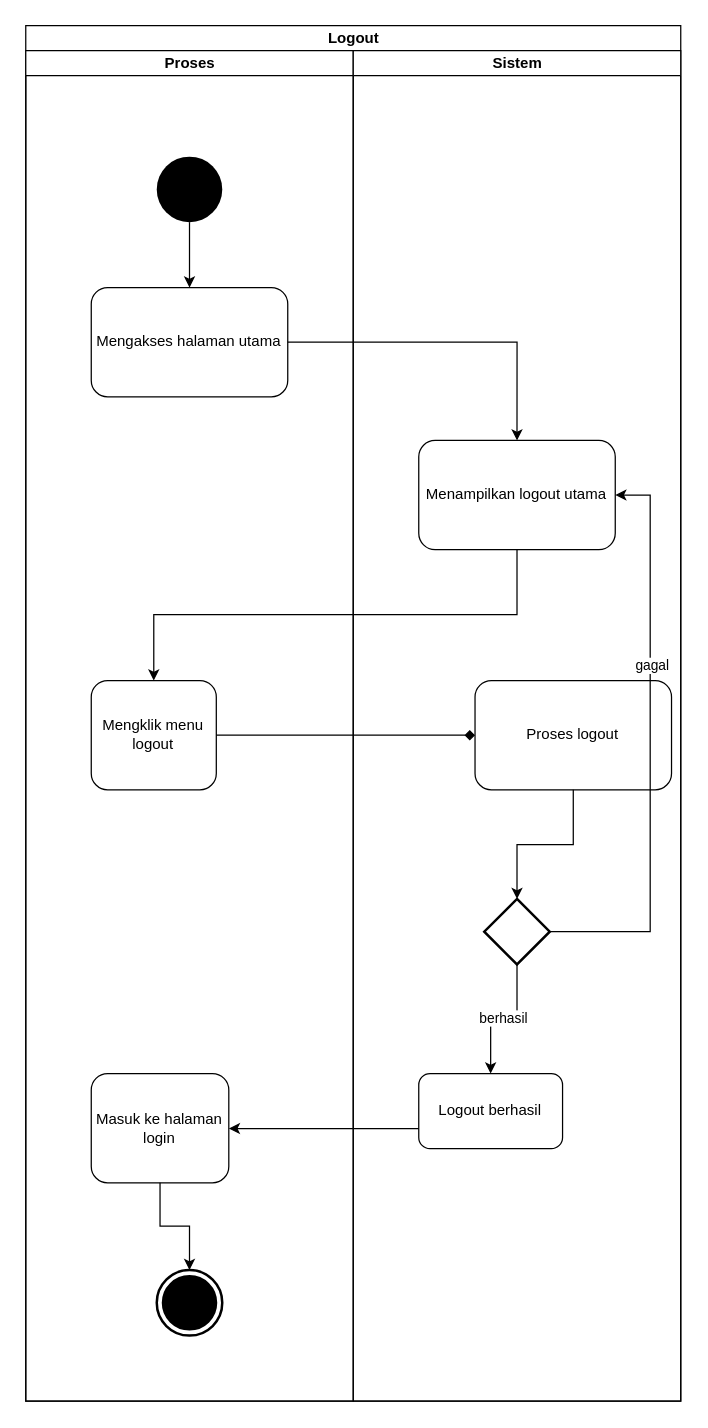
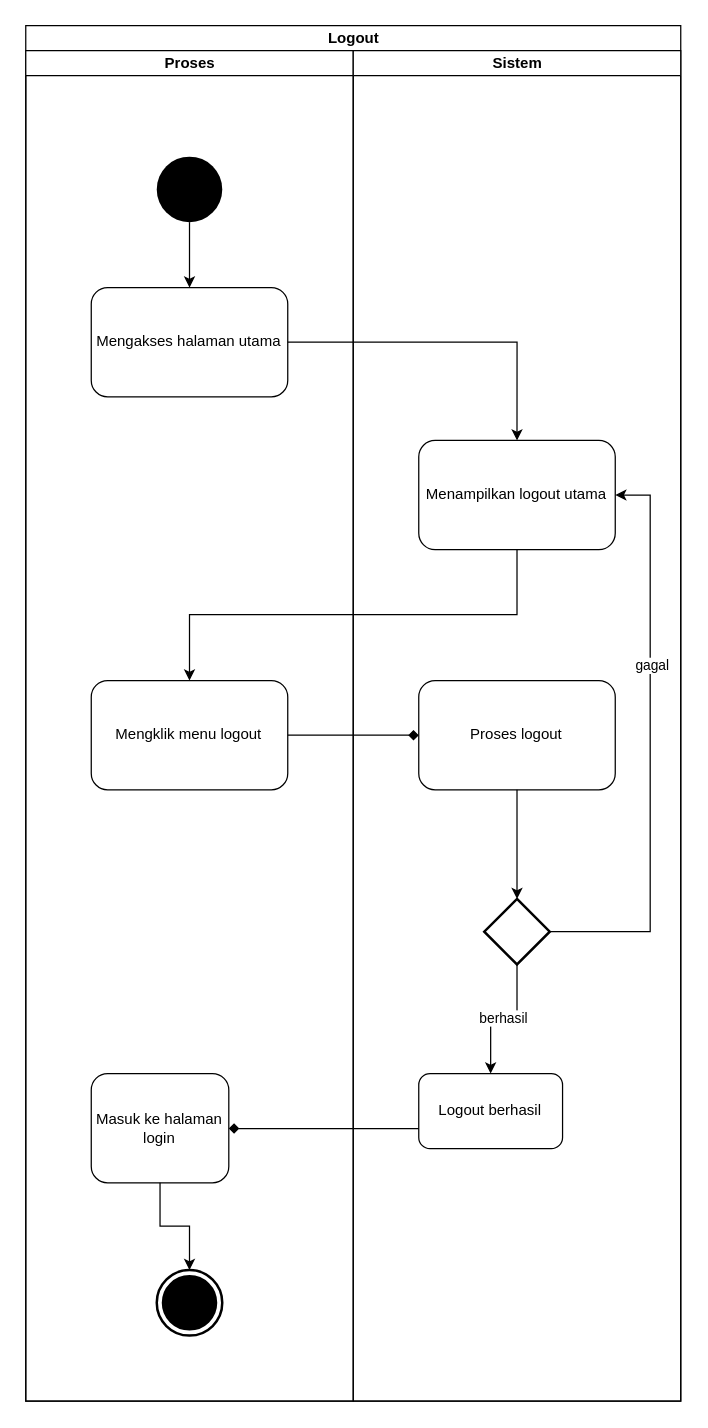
node "Mengklik menu logout": size 125x109 -> 196x109
node "Proses logout": moved (573, 735) -> (517, 735)
edge "Logout berhasil" -> "Masuk ke halaman login": arrowhead classic -> diamond
